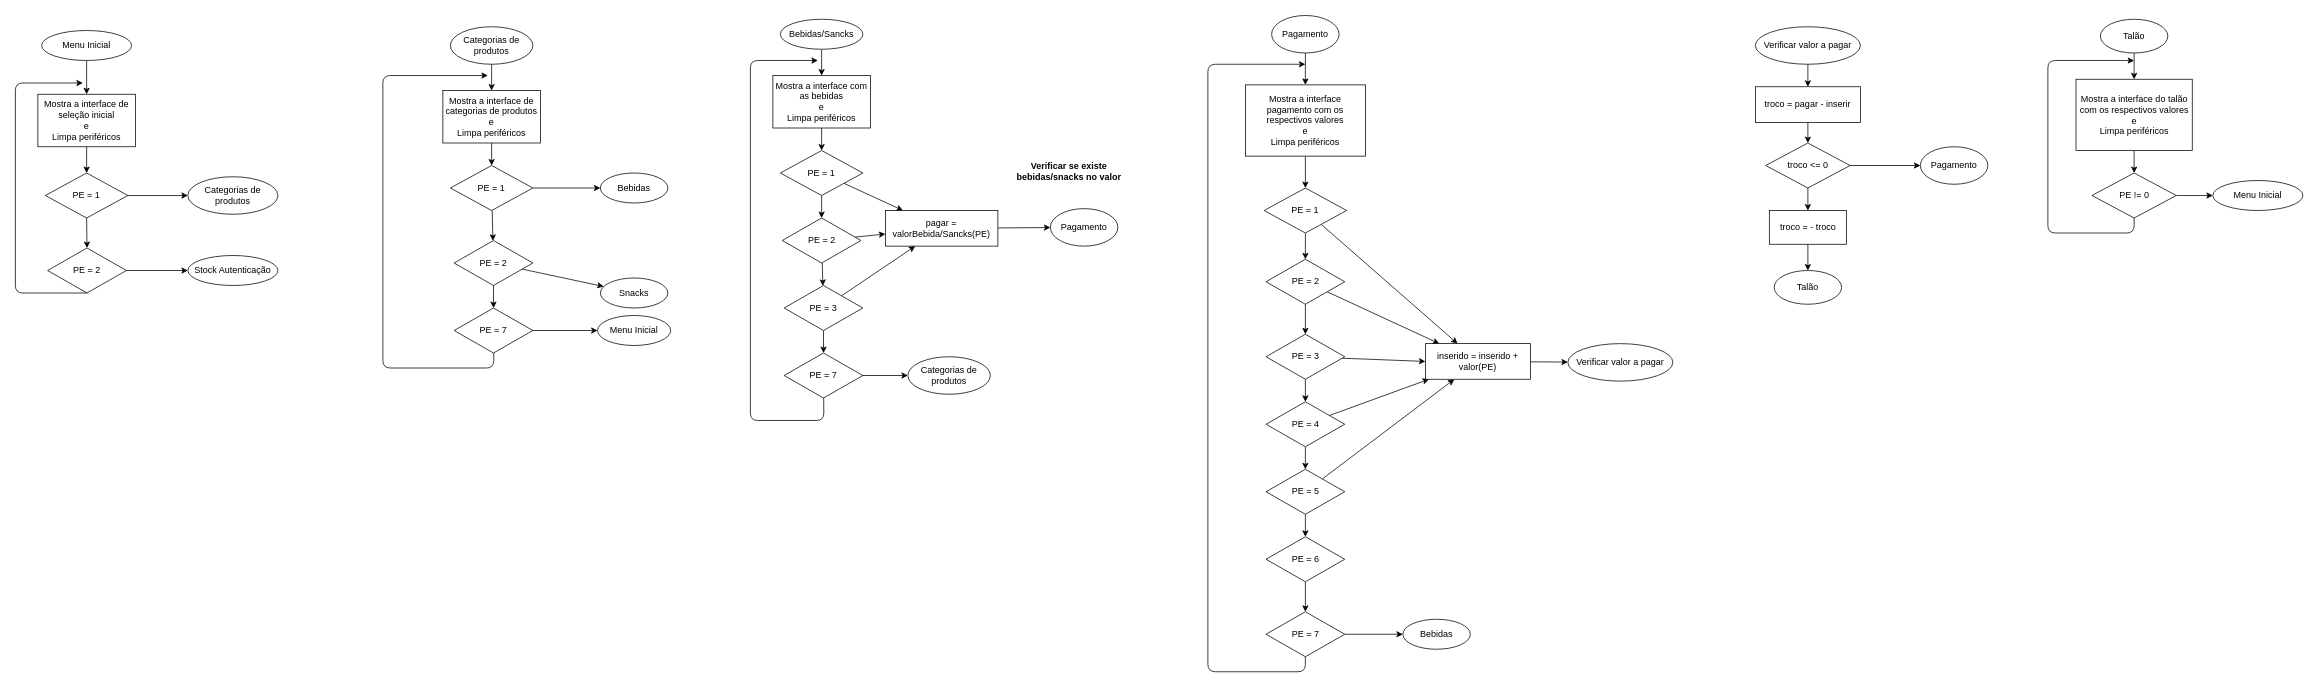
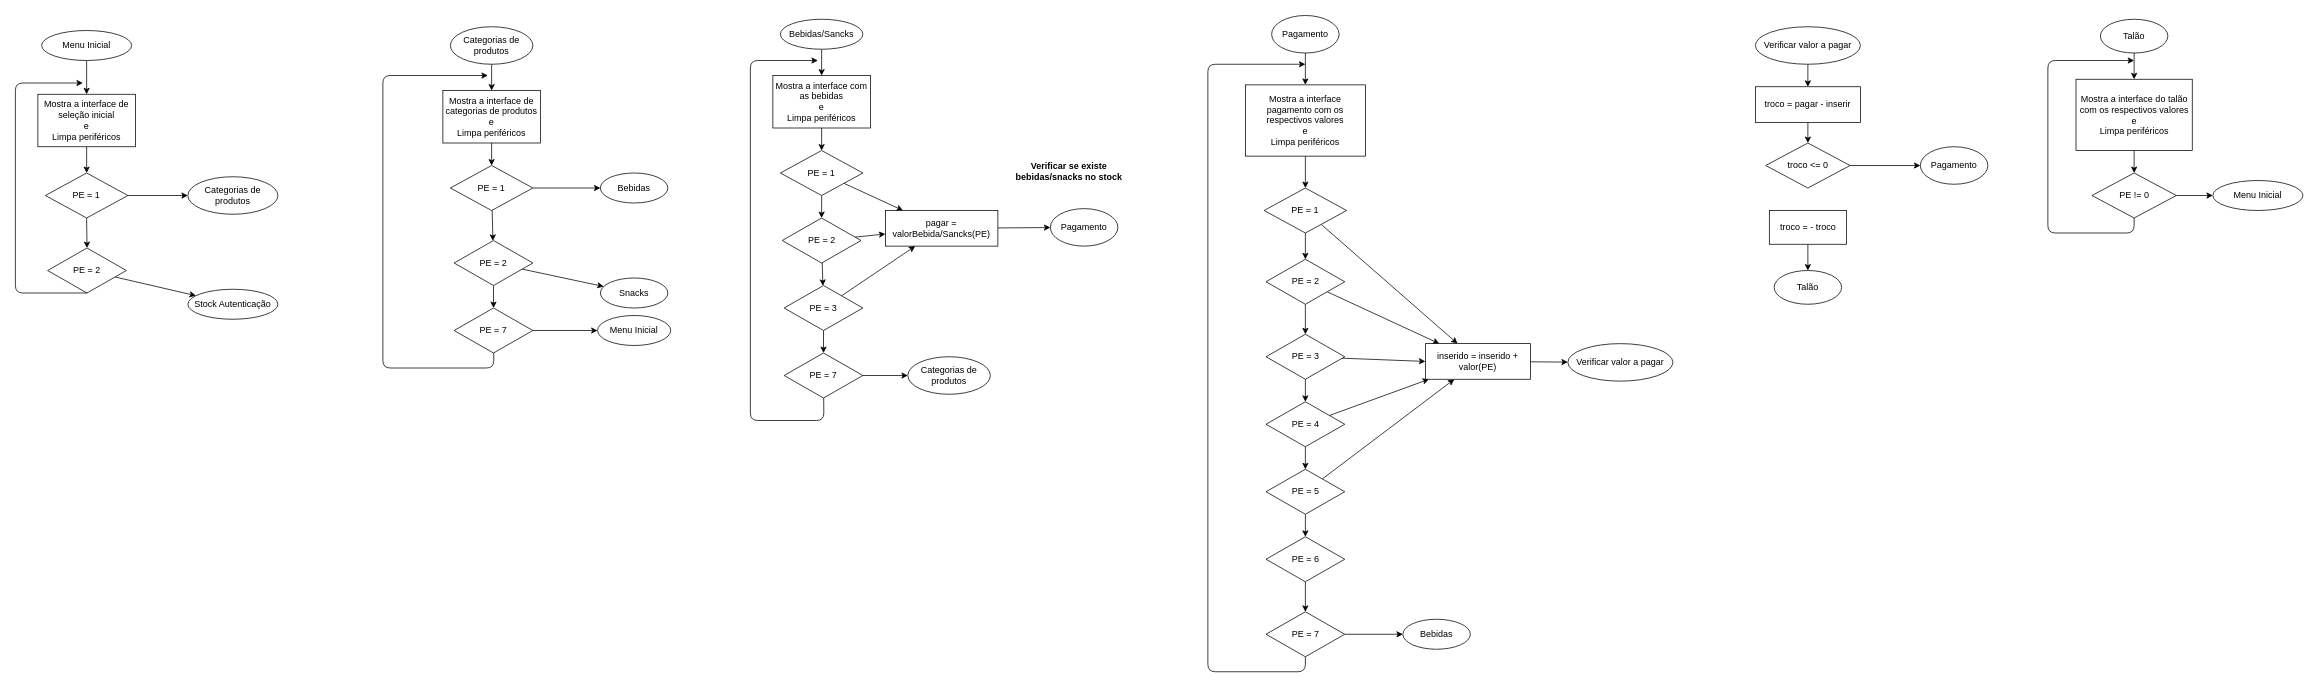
node "Verificar se existe bebidas/snacks no valor": label "Verificar se existe bebidas/snacks no valor" -> "Verificar se existe bebidas/snacks no stock"
edge "troco <= 0" -> "troco = - troco": removed
node "Stock Autenticação": moved (233, 270) -> (233, 304)
